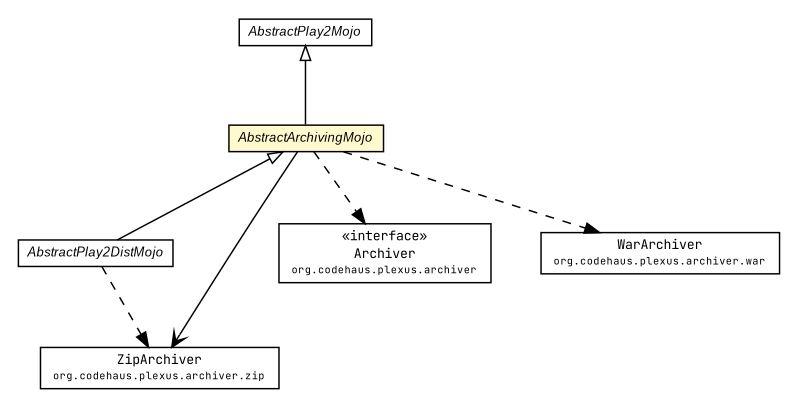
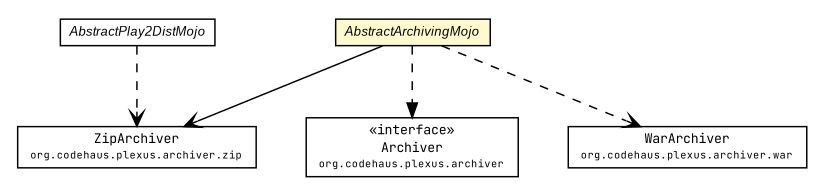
node "AbstractPlay2Mojo": removed
edge "AbstractArchivingMojo" -> "WarArchiver": arrowhead normal -> open
edge "AbstractPlay2DistMojo" -> "AbstractArchivingMojo": removed
edge "AbstractPlay2DistMojo" -> "ZipArchiver": arrowhead normal -> open
